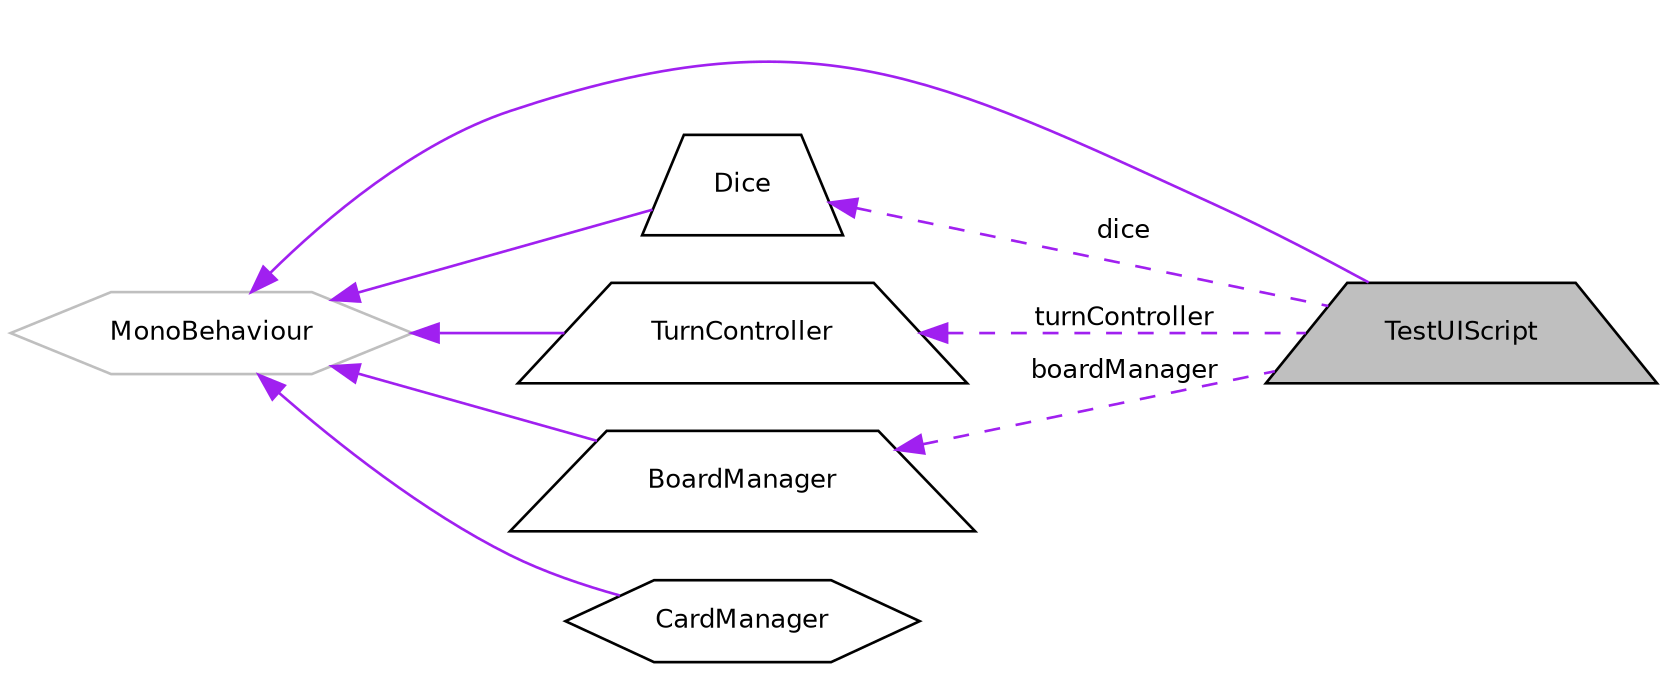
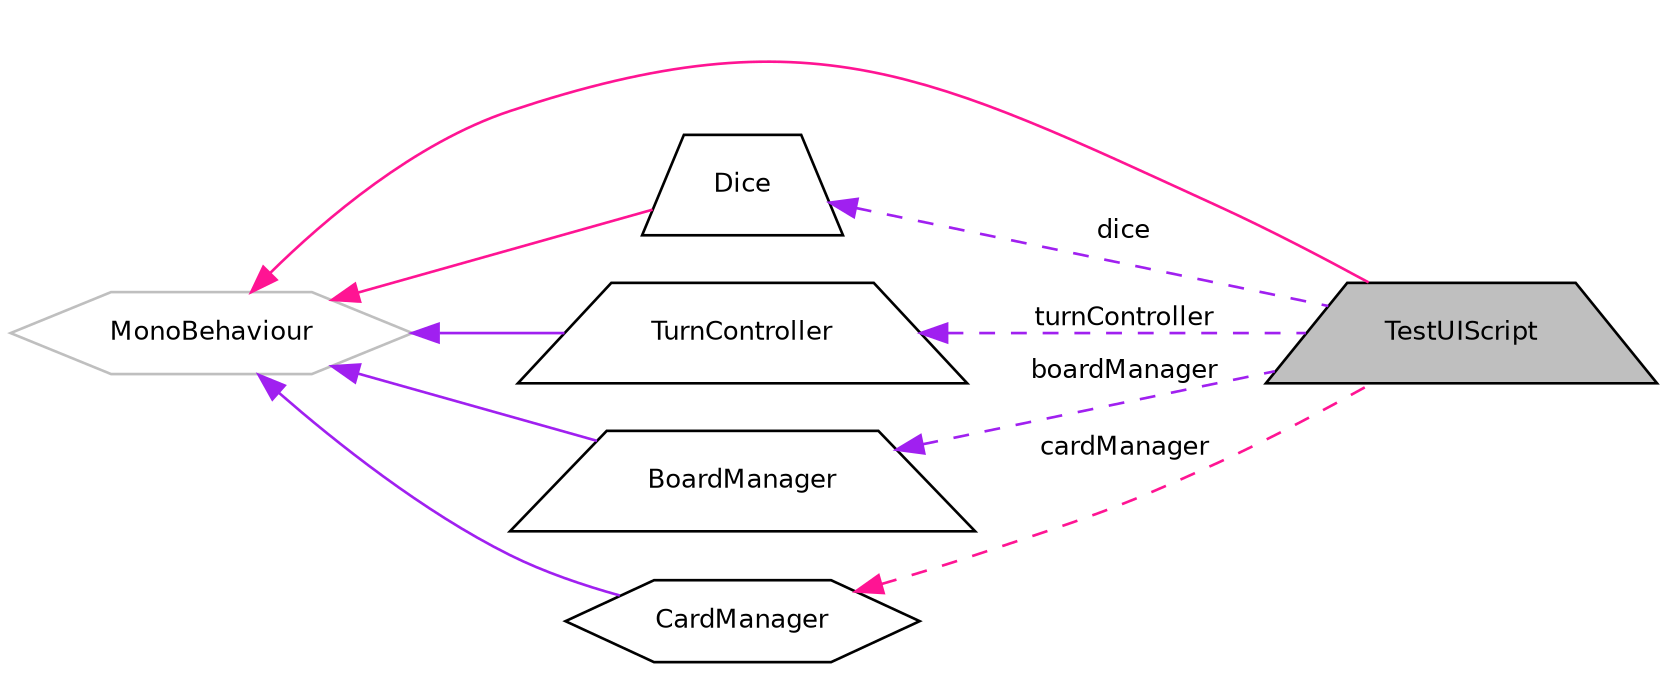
edge "TestUIScript" -> "MonoBehaviour": color purple -> deeppink
edge "Dice" -> "MonoBehaviour": color purple -> deeppink
edge "TestUIScript" -> "CardManager": added, label "cardManager"
